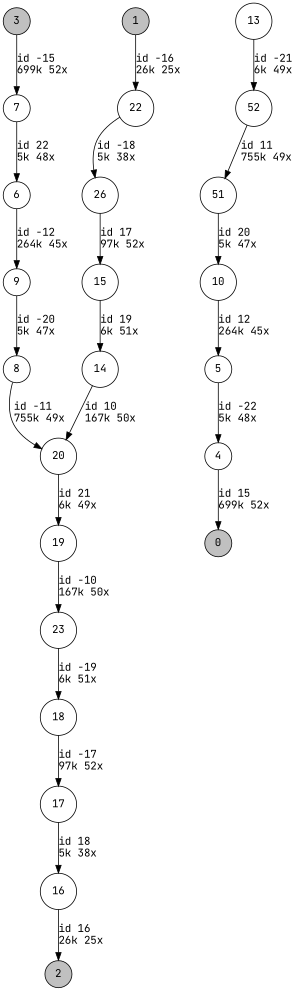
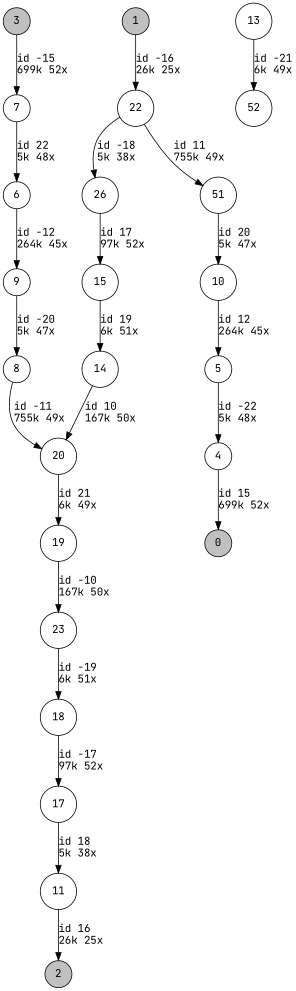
edge "52" -> "51": now "22" -> "51"
node "16": label "16" -> "11"
